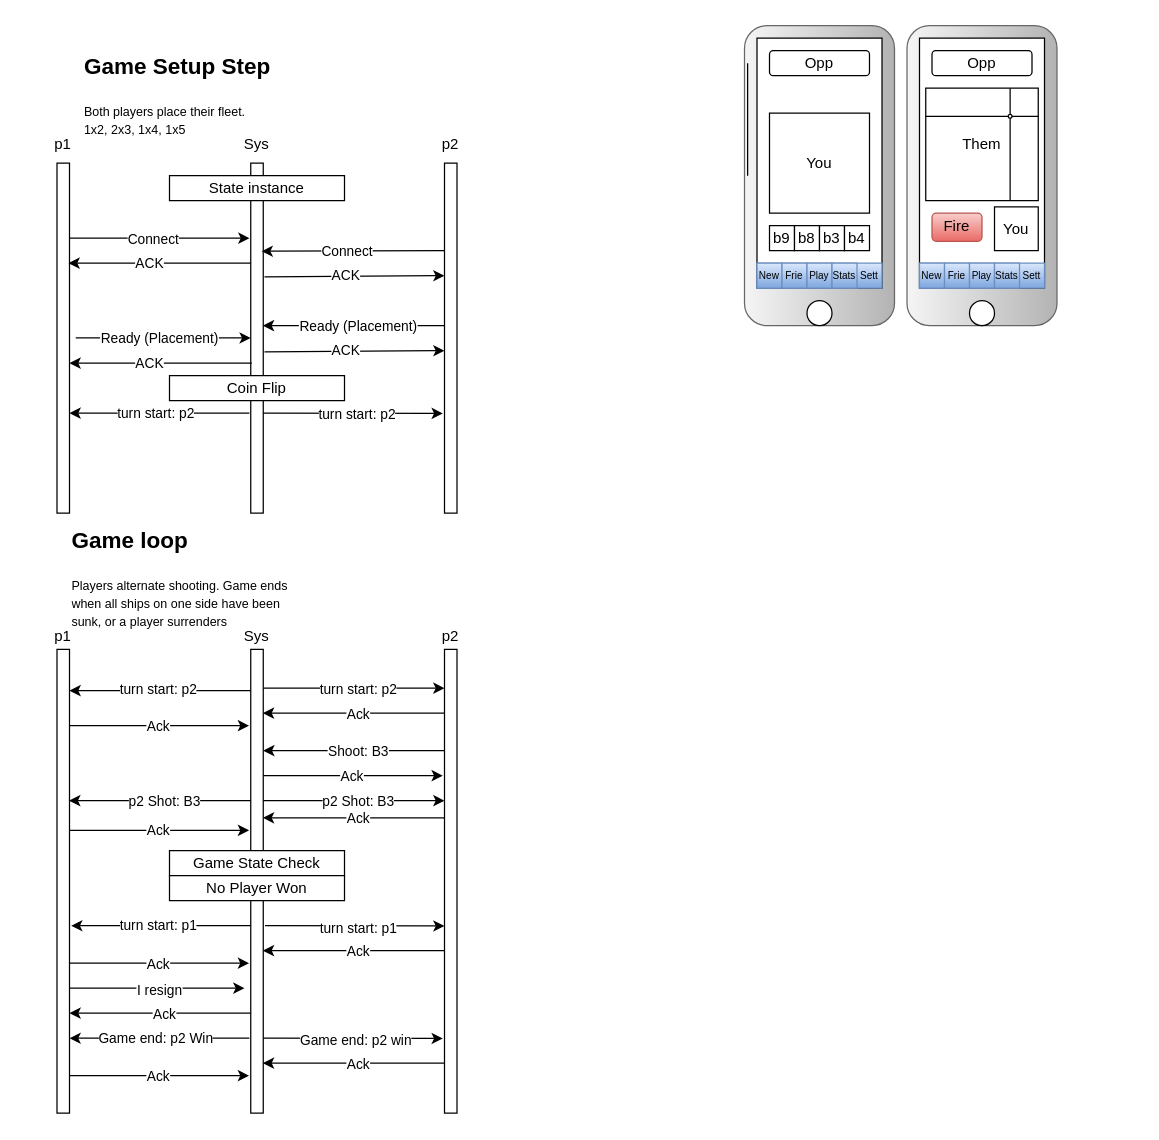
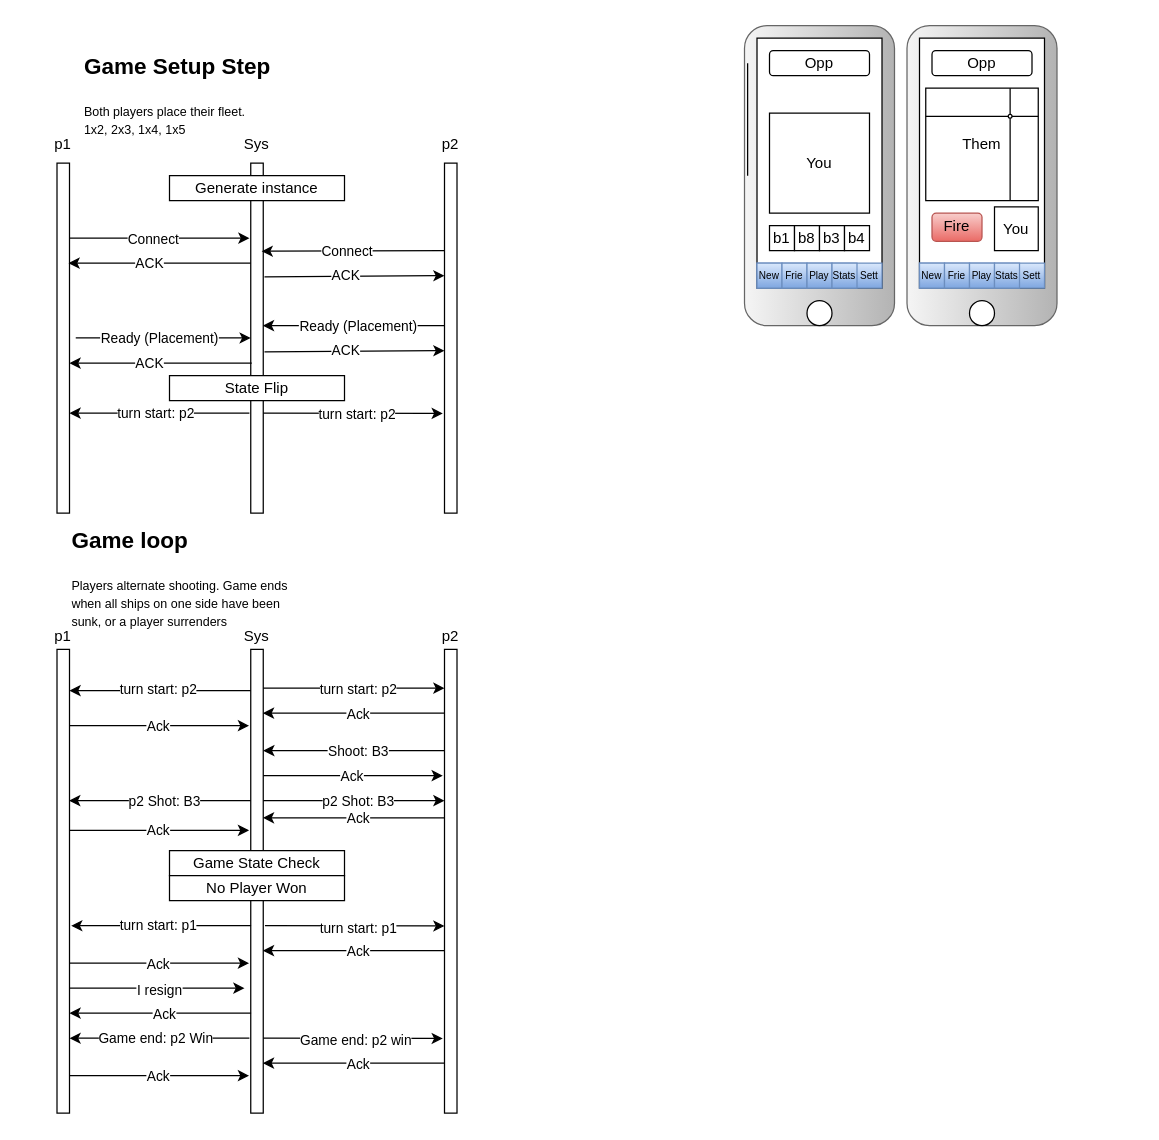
node "State instance": label "State instance" -> "Generate instance"
node "b9": label "b9" -> "b1"
node "Coin Flip": label "Coin Flip" -> "State Flip"
